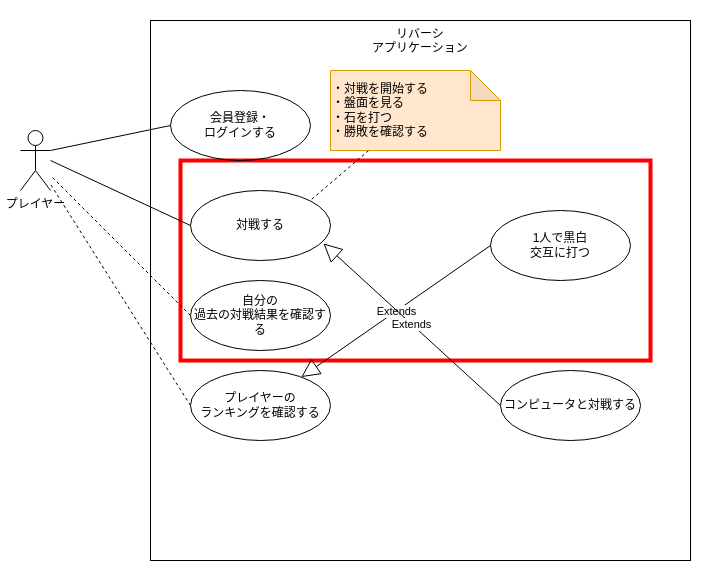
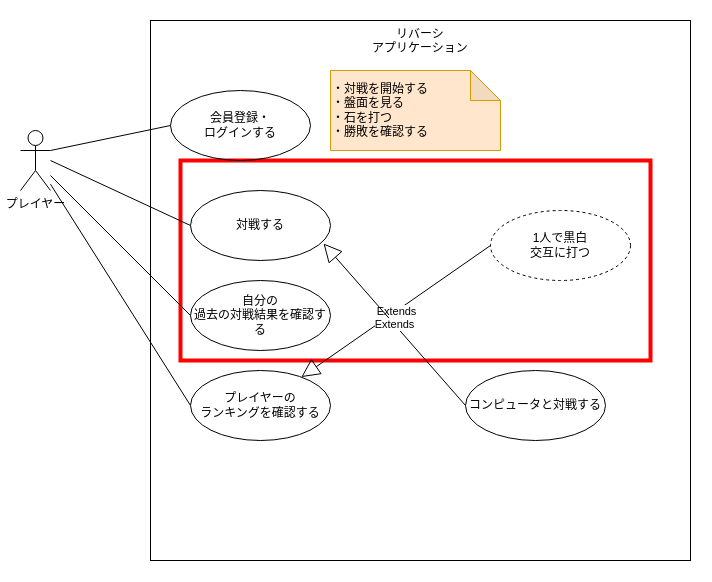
edge "・対戦を開始する ・盤面を見る ・石を打つ ・勝敗を確認する" -- "対戦する": removed
edge "プレイヤー" -- "自分の 過去の対戦結果を確認する": style dashed -> solid
node "1人で黒白 交互に打つ": style solid -> dashed
edge "プレイヤー" -- "プレイヤーの ランキングを確認する": style dashed -> solid
node "コンピュータと対戦する": moved (571, 406) -> (536, 406)
